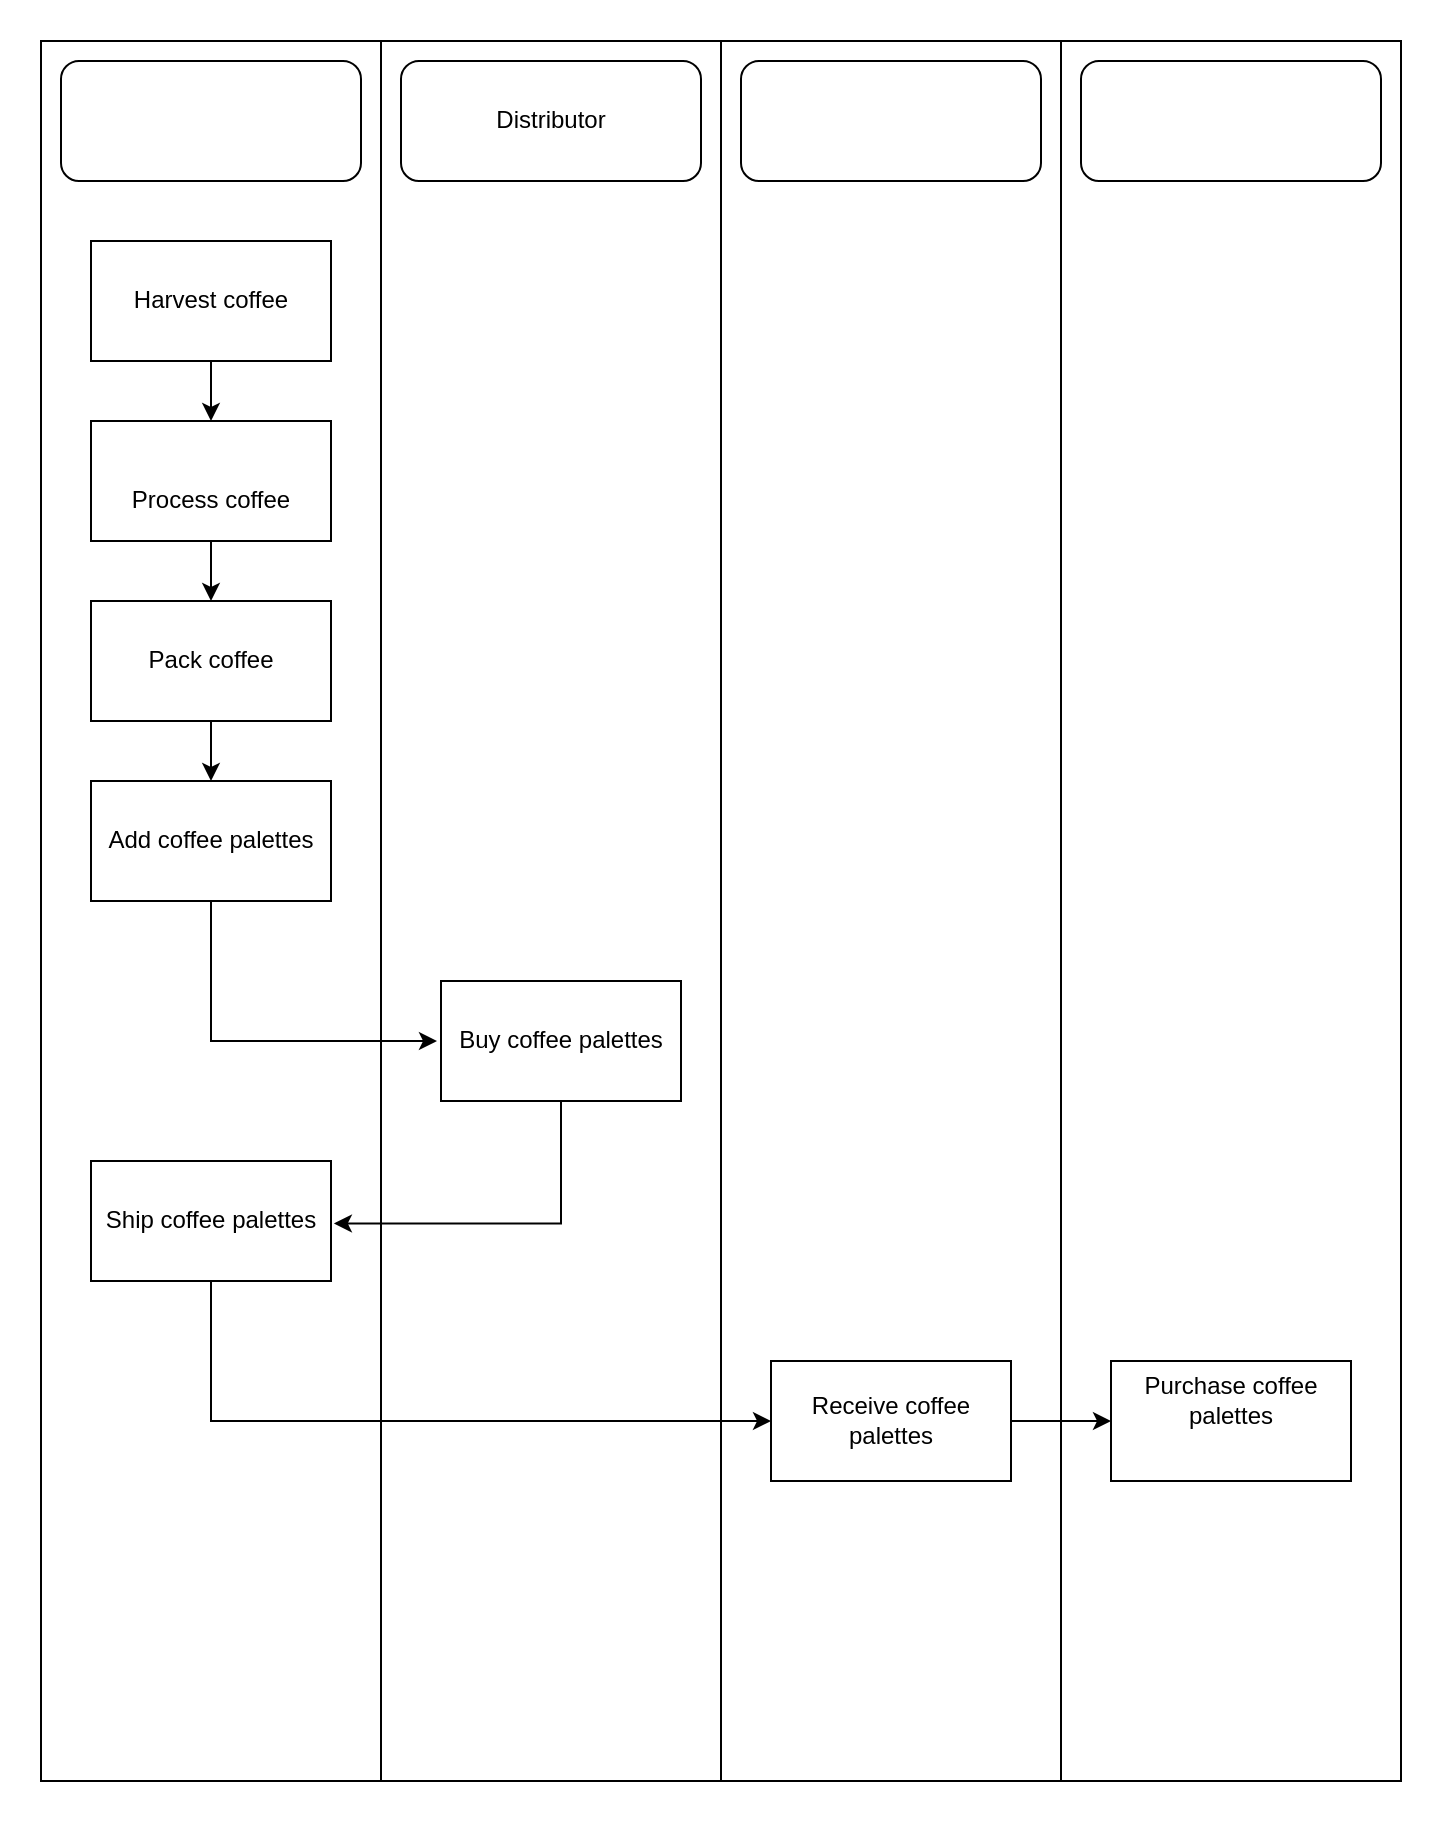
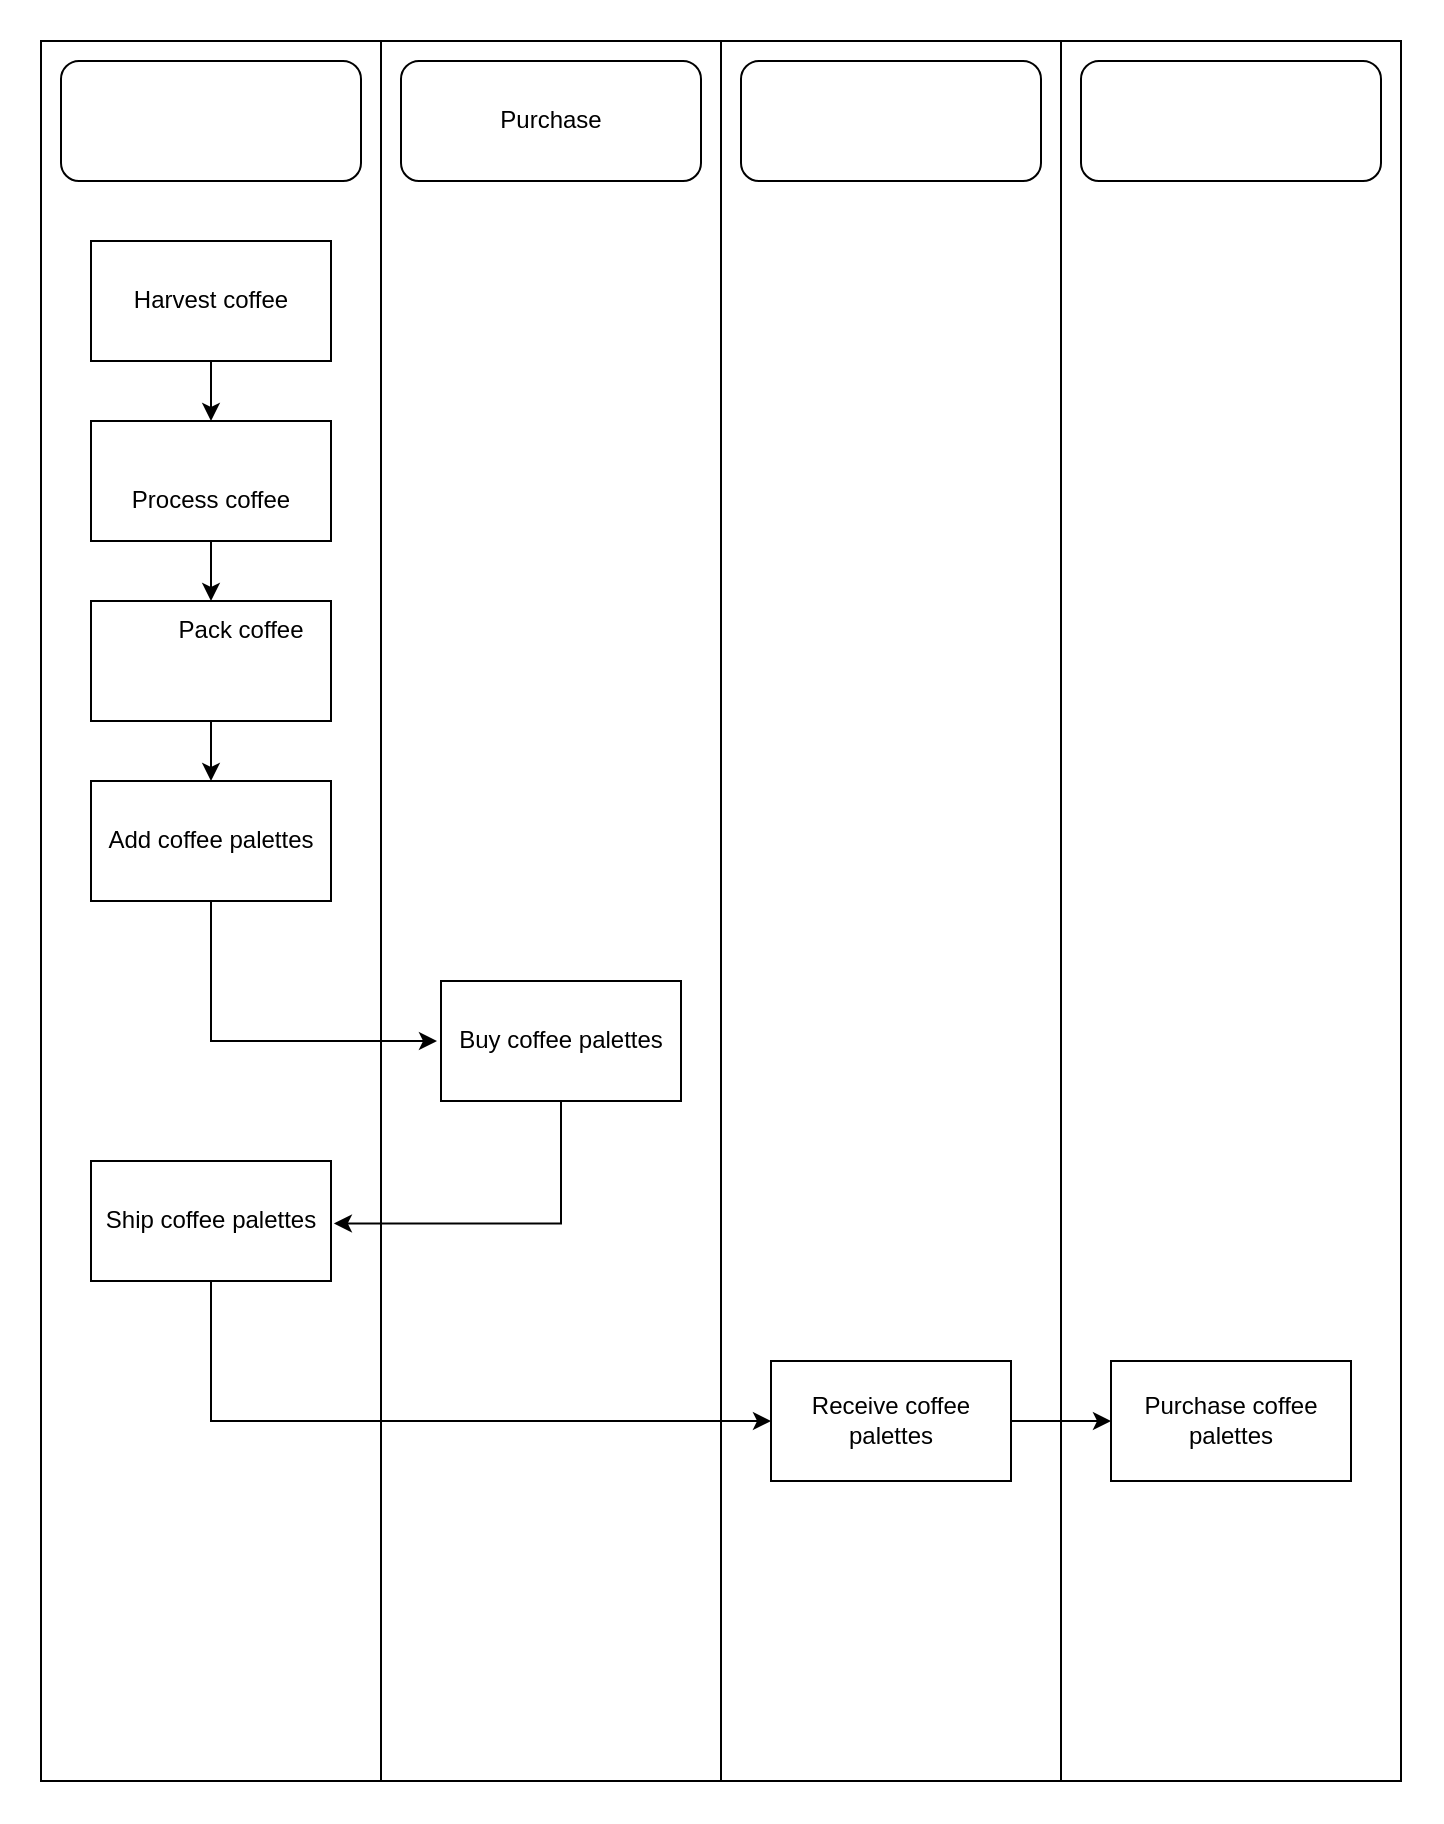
node "Distributor": label "Distributor" -> "Purchase"
node "Pack coffee": moved (211, 661) -> (241, 631)
node "Purchase coffee palettes": moved (1231, 1401) -> (1231, 1421)
